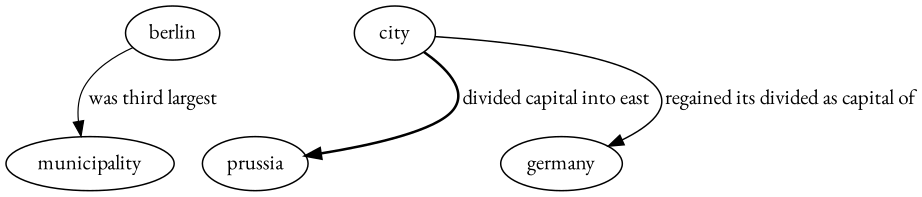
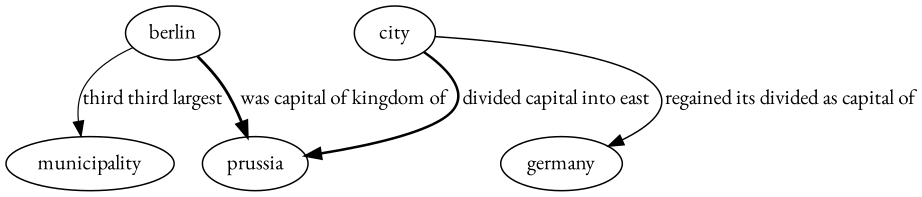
edge "berlin" -> "prussia": added, label "was capital of kingdom of"
edge "berlin" -> "municipality": label " was third largest" -> " third third largest"
